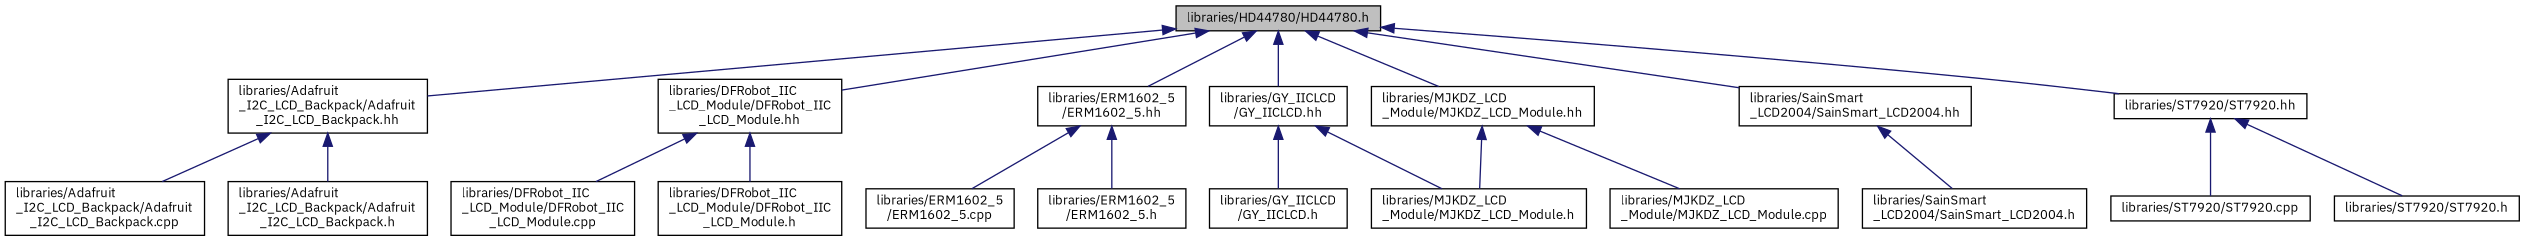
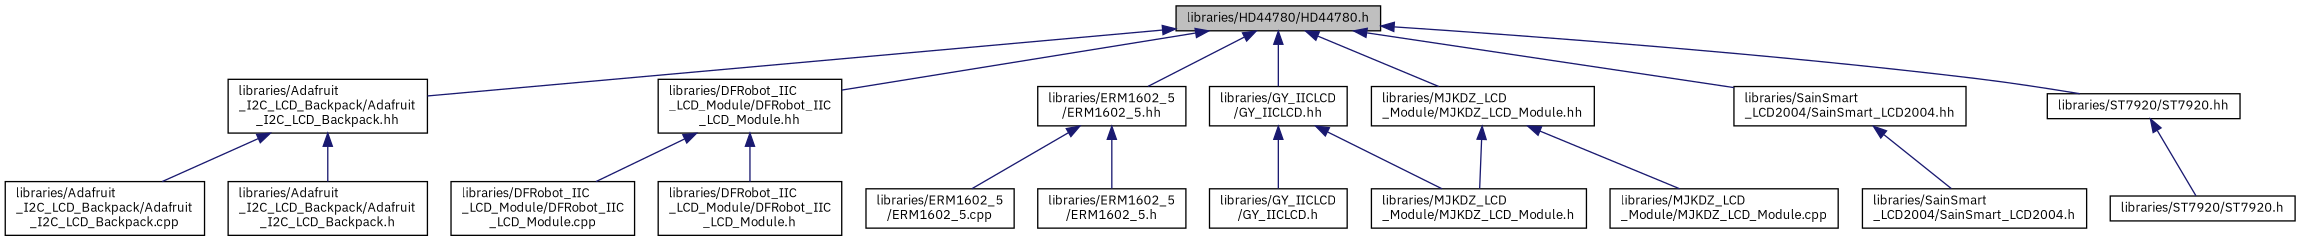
node "libraries/ST7920/ST7920.cpp": removed
